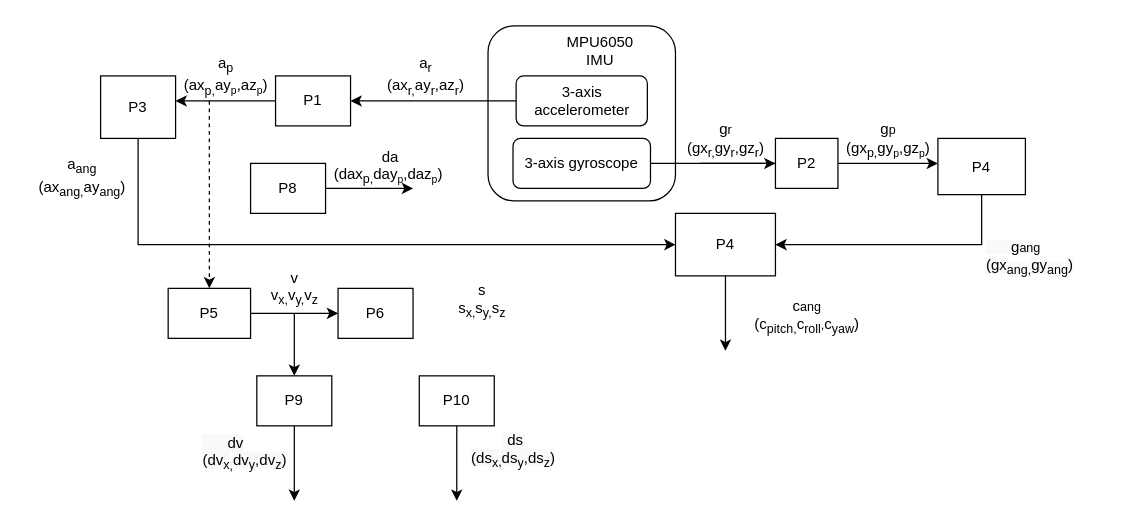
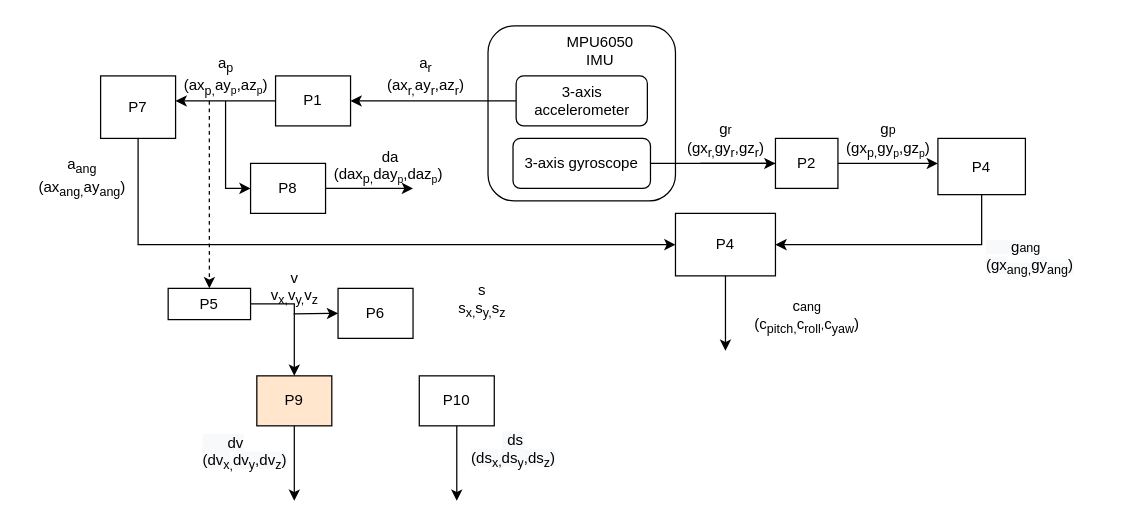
node "P3": label "P3" -> "P7"
edge "ap (axp,ayp,azp)" -> "P8": added
node "P5": size 82x50 -> 82x31
node "P9": fillcolor #ffffff -> #ffe6cc
